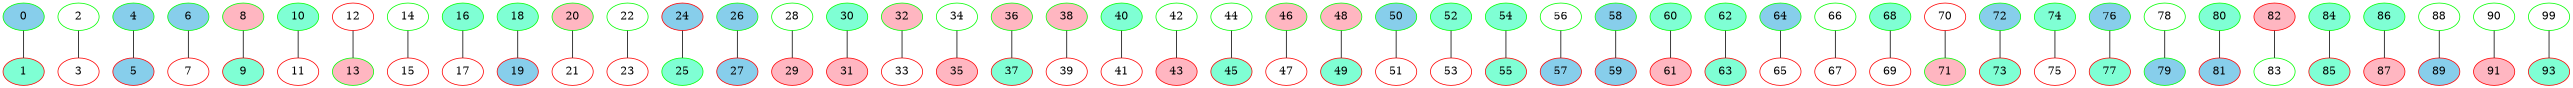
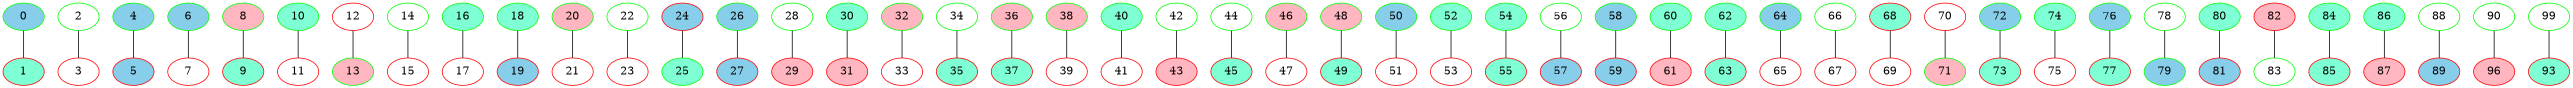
node "68": color #00ff00 -> #ff0000
node "35": fillcolor lightpink -> aquamarine
node "91": label "91" -> "96"
